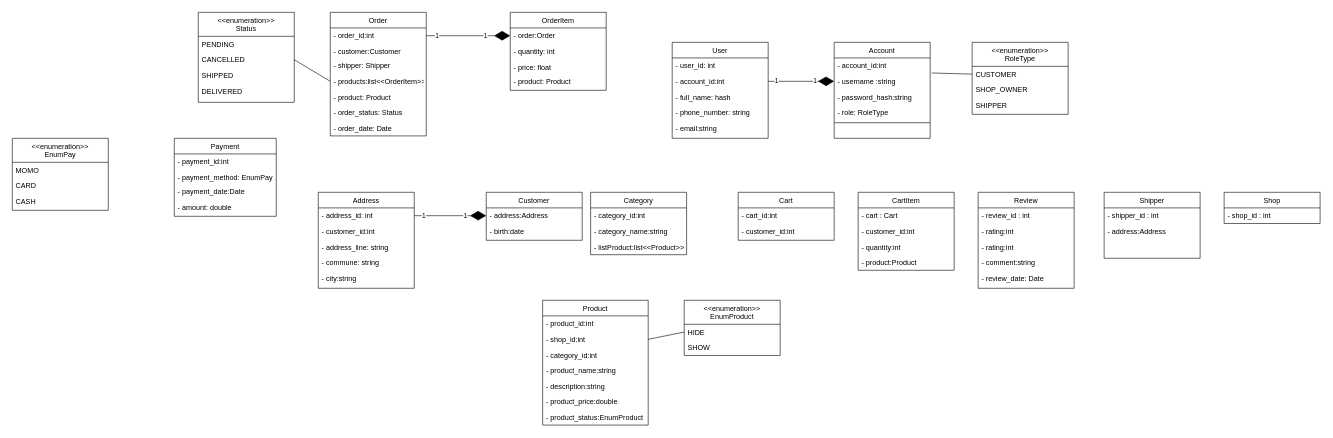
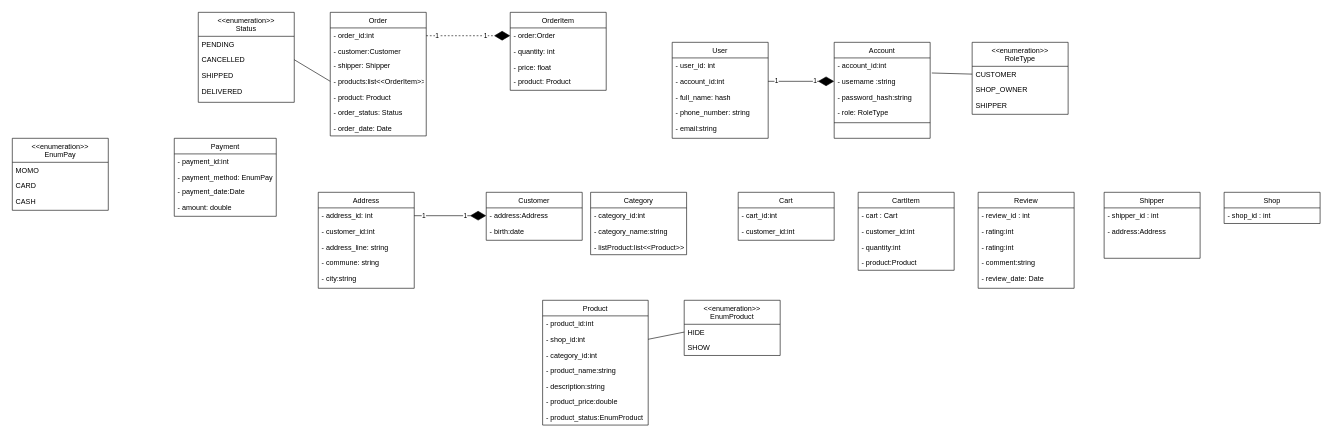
edge "- order_id:int" -> "- order:Order": style solid -> dashed
